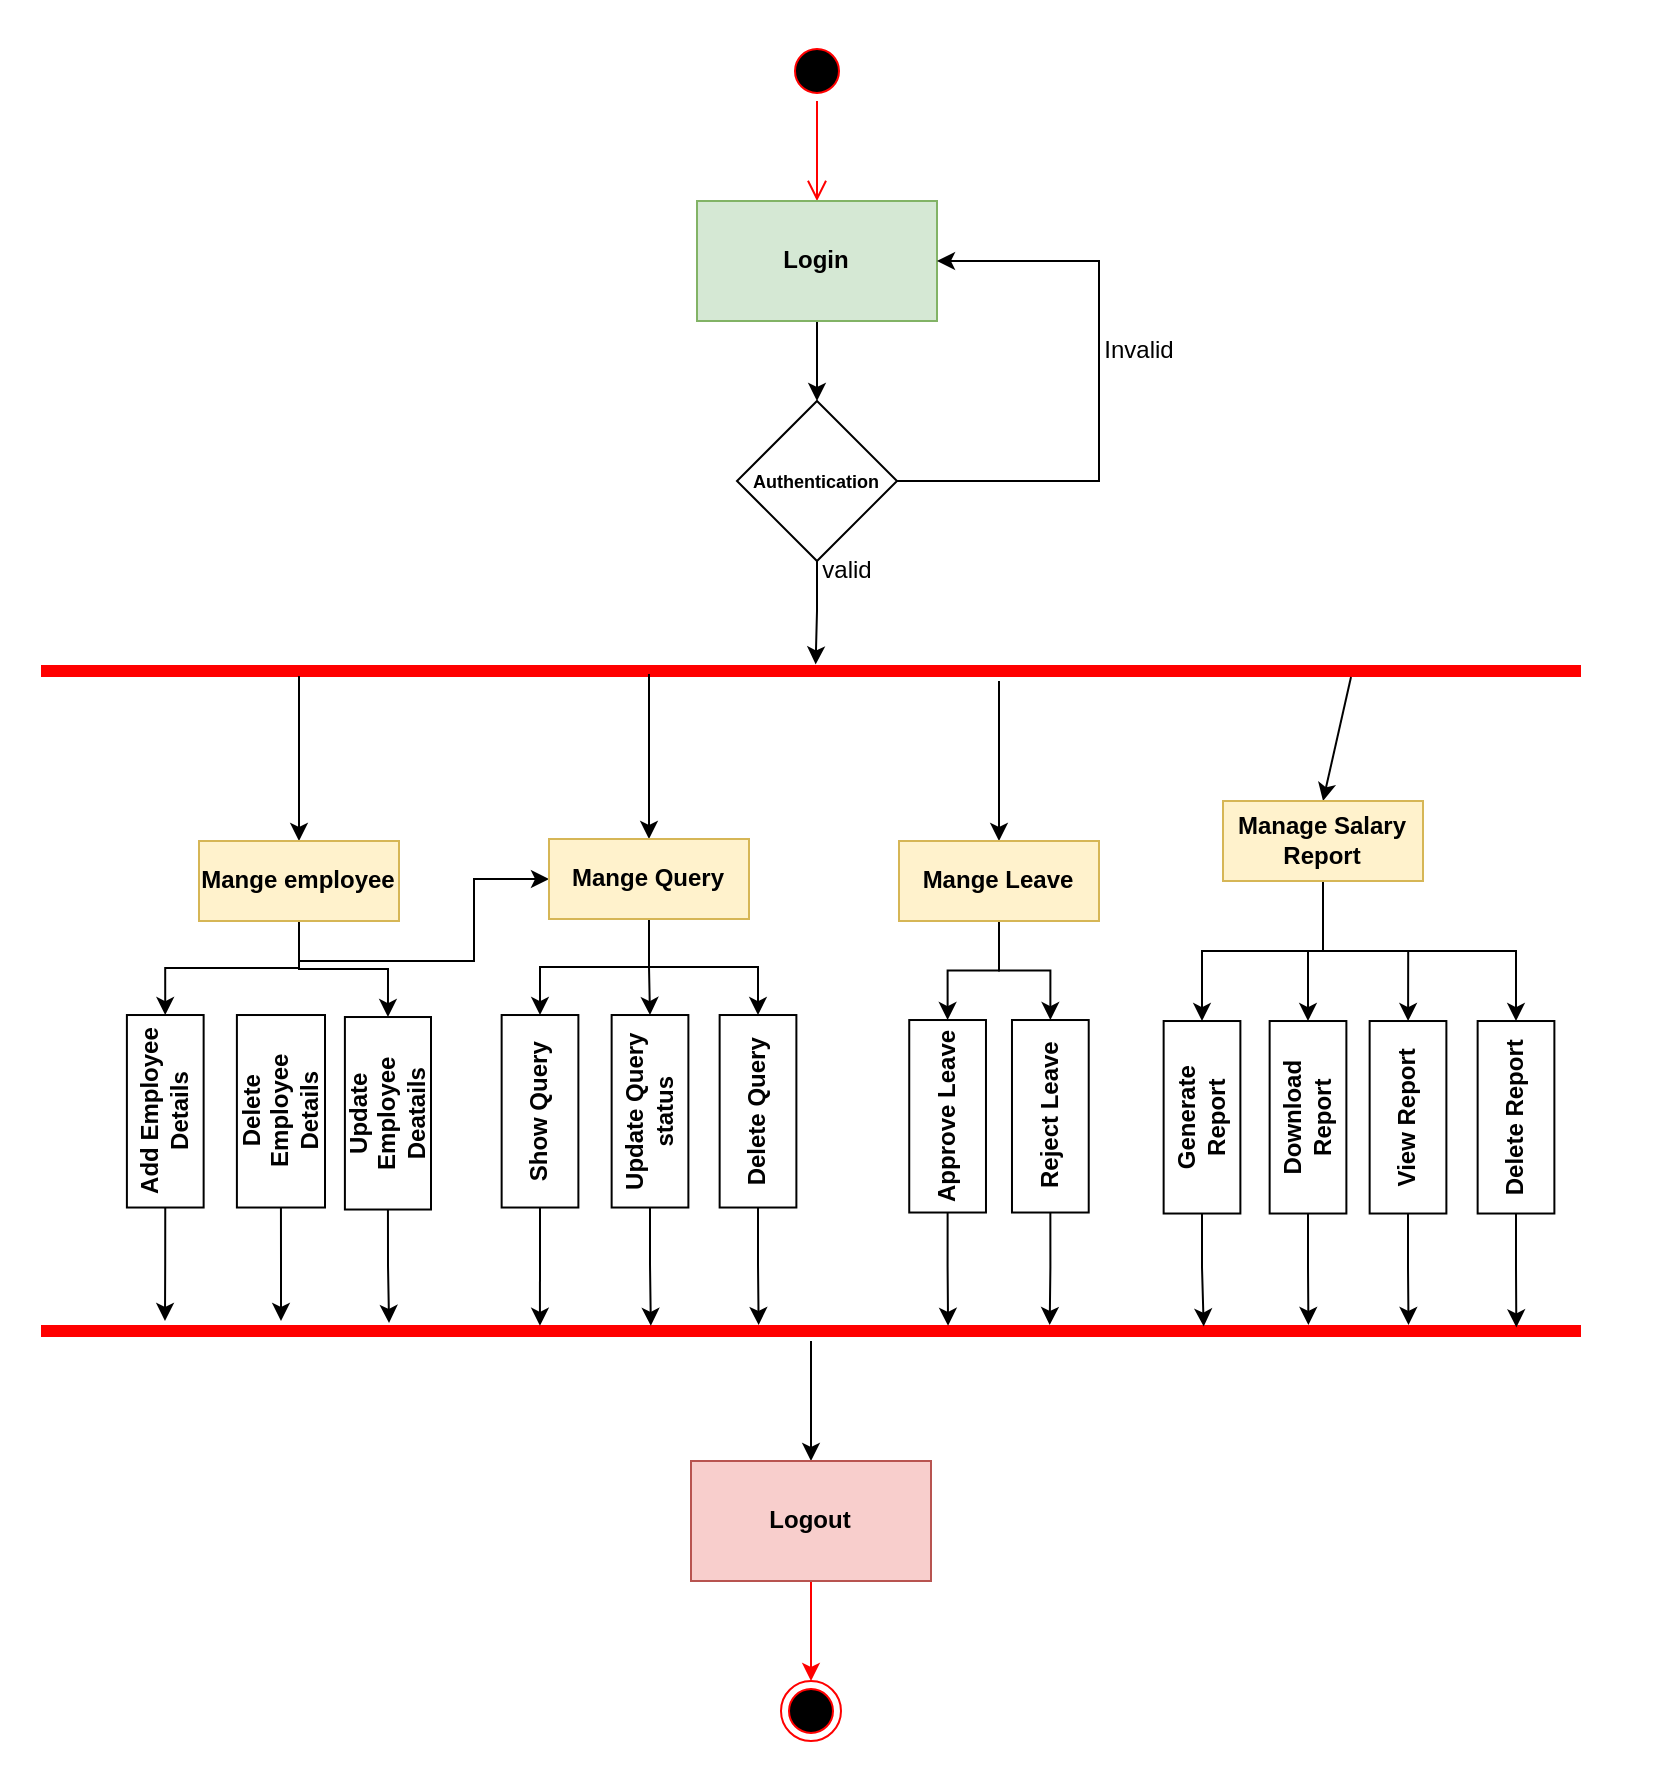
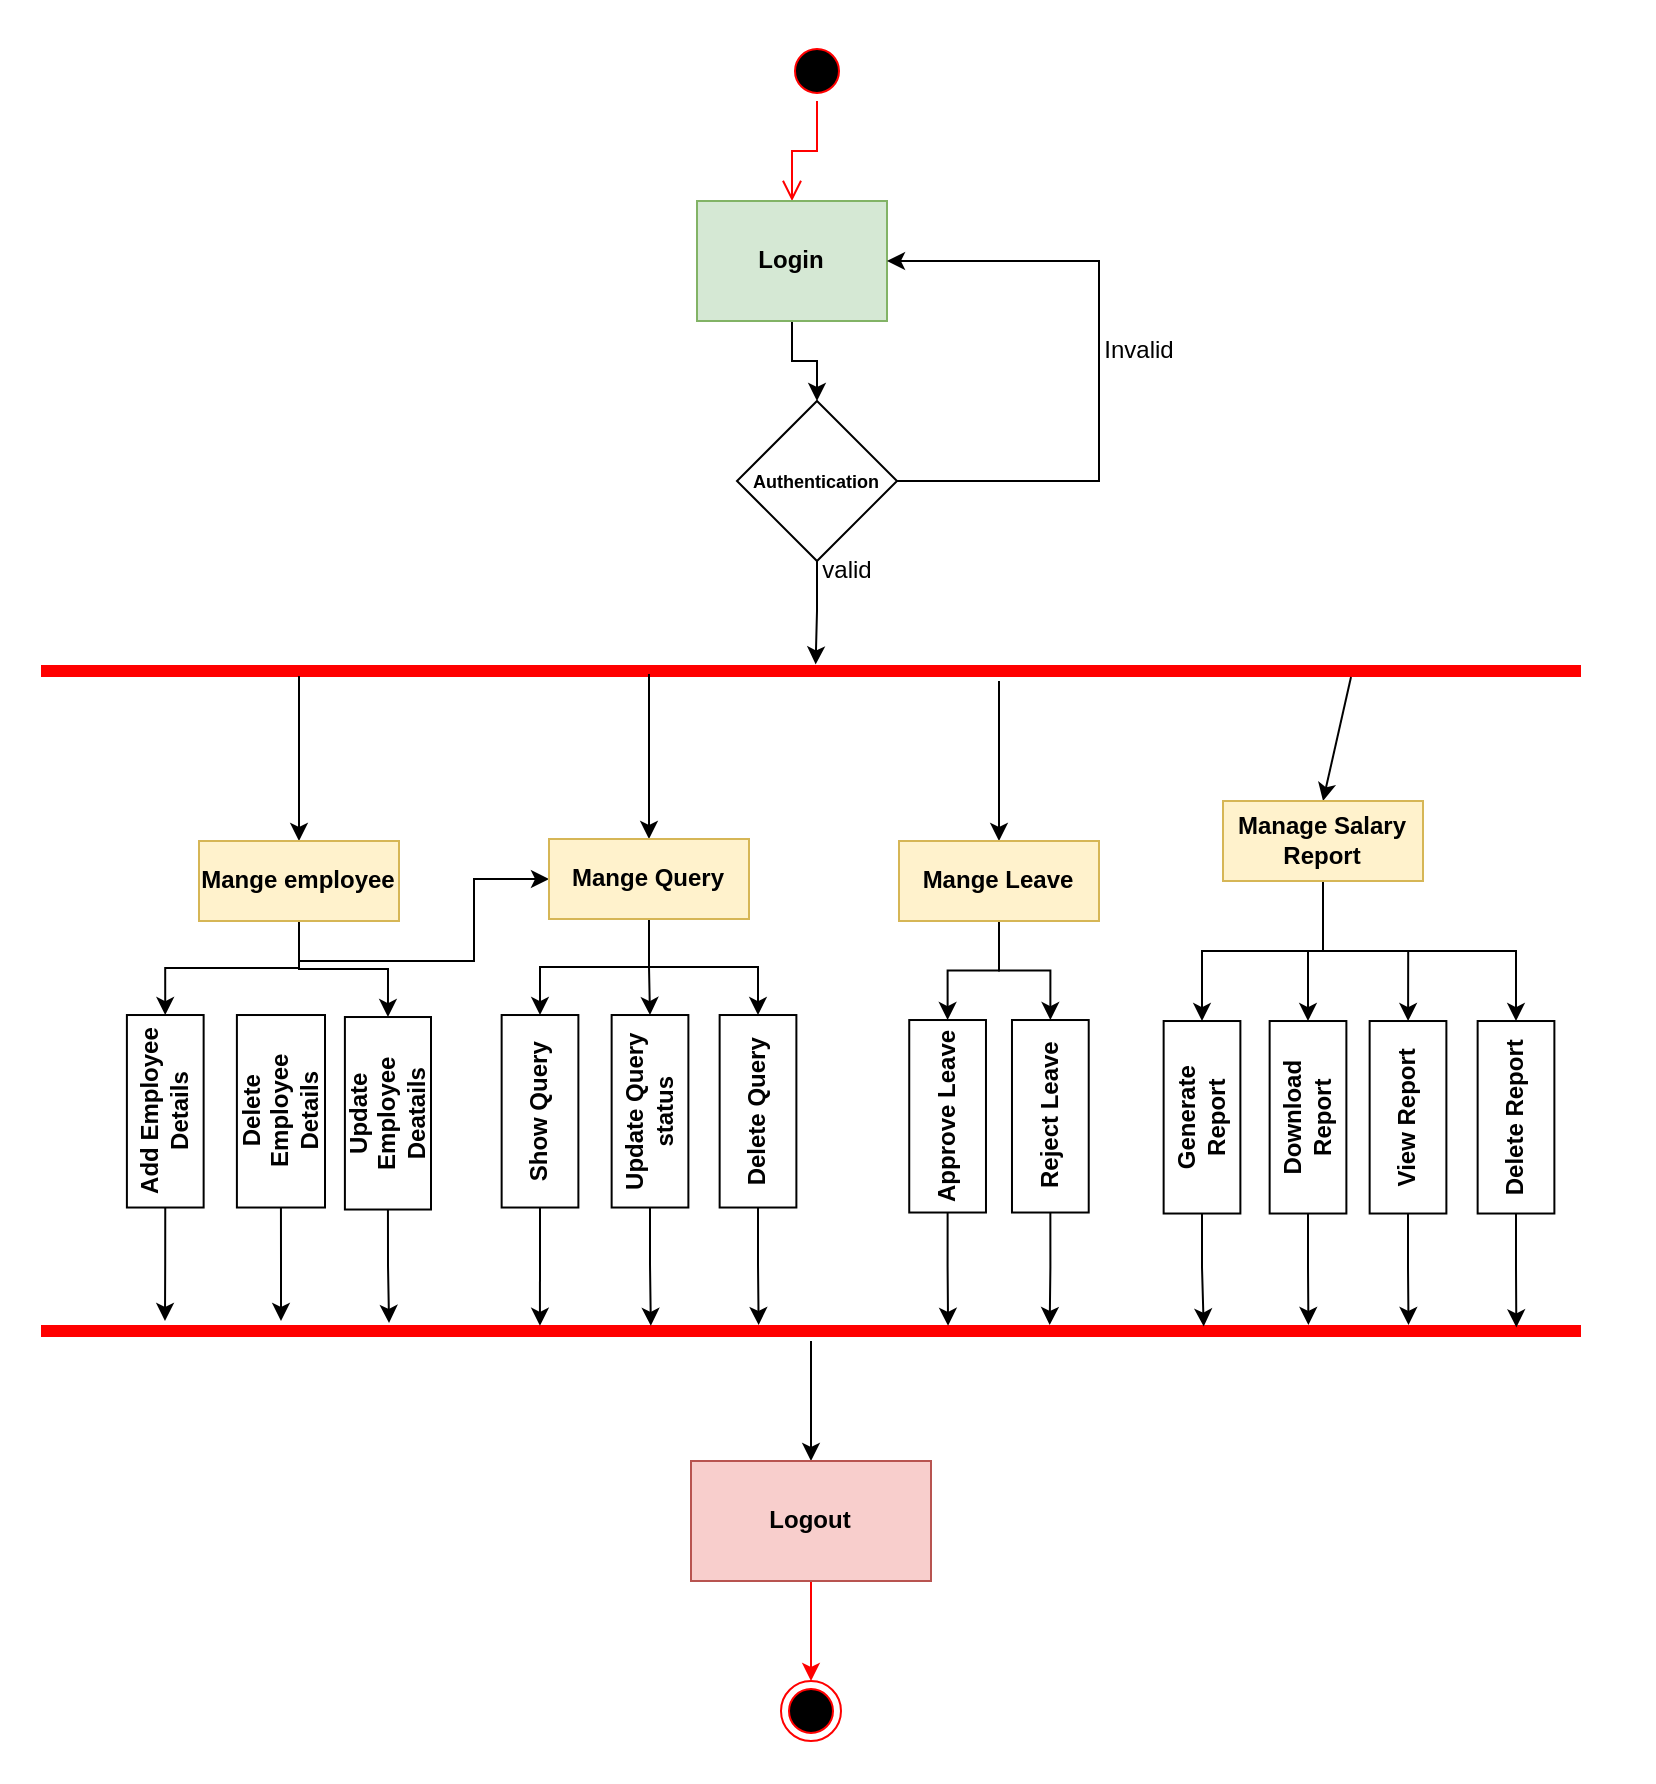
node "Login": size 240x120 -> 190x120
